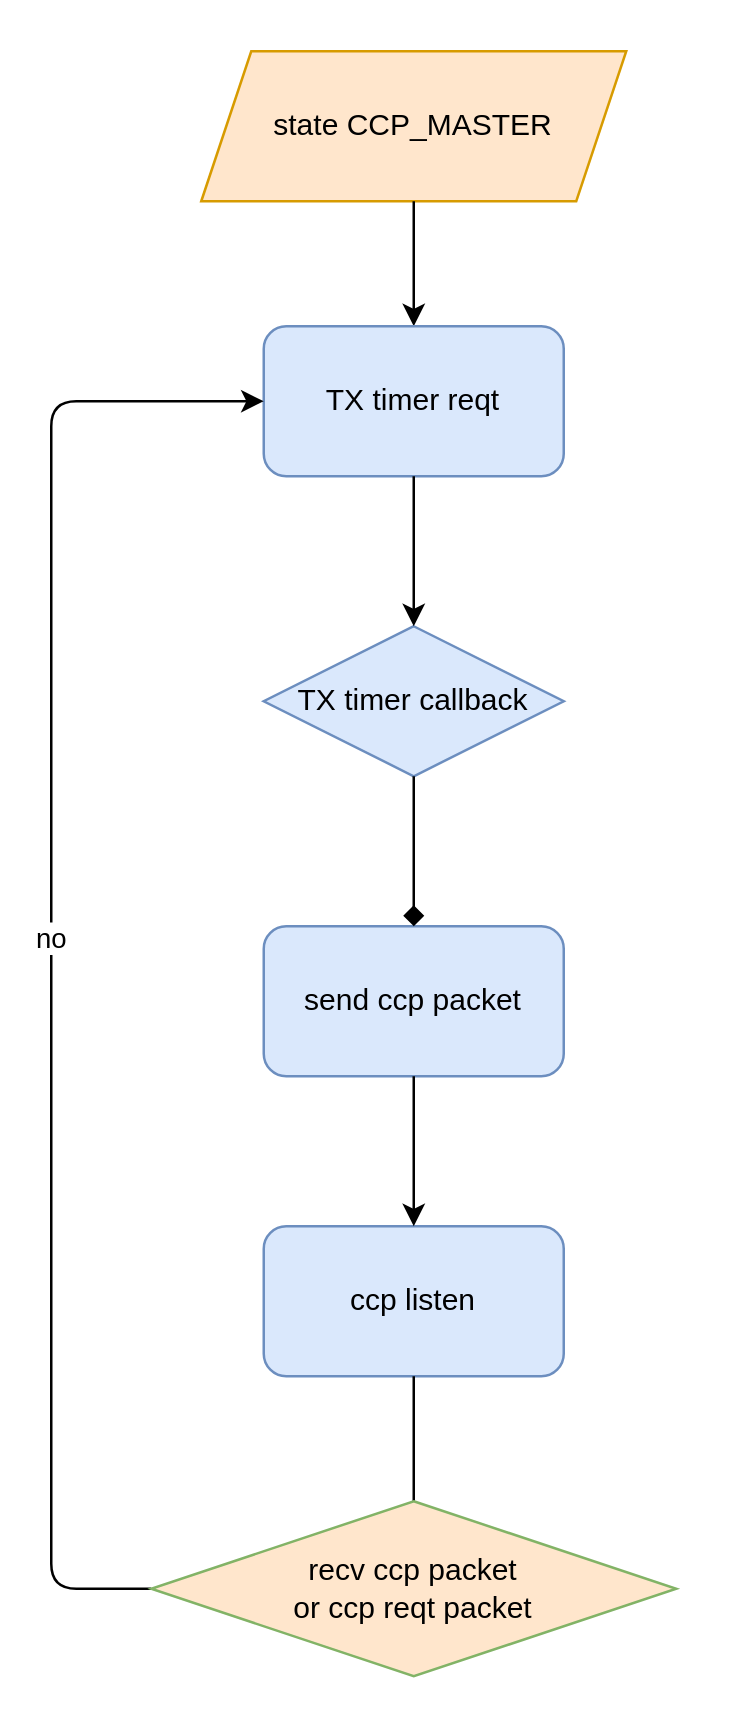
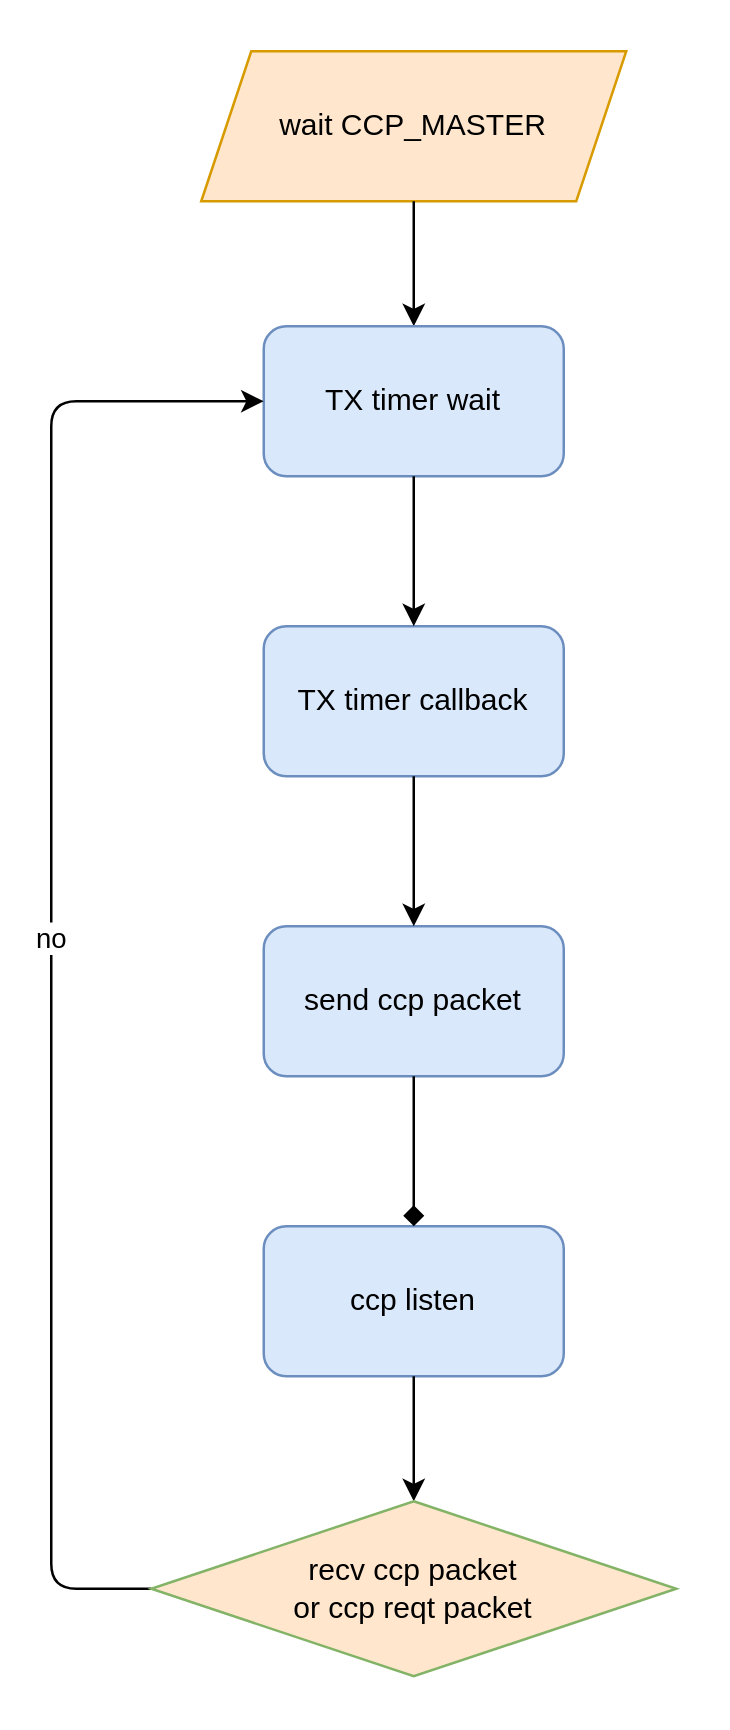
node "state CCP_MASTER": label "state CCP_MASTER" -> "wait CCP_MASTER"
node "TX timer reqt": label "TX timer reqt" -> "TX timer wait"
node "TX timer callback": shape diamond -> rounded rectangle
edge "TX timer callback" -> "send ccp packet": arrowhead diamond -> classic
edge "send ccp packet" -> "ccp listen": arrowhead classic -> diamond
edge "ccp listen" -- "recv ccp packet or ccp reqt packet": arrowhead none -> classic
